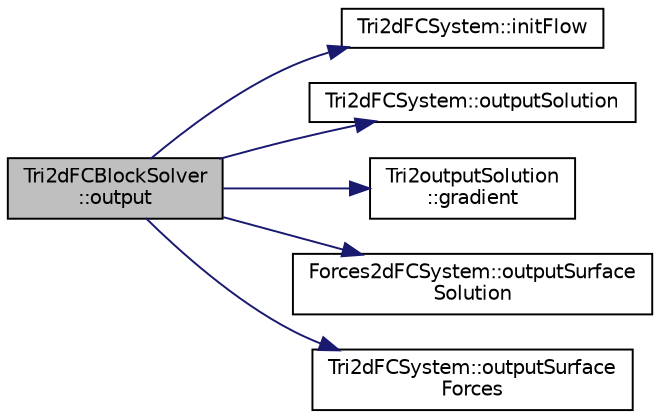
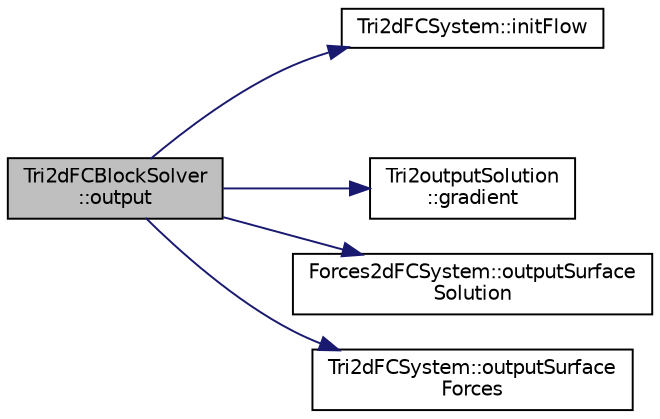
node "Tri2dFCSystem::outputSolution": removed
